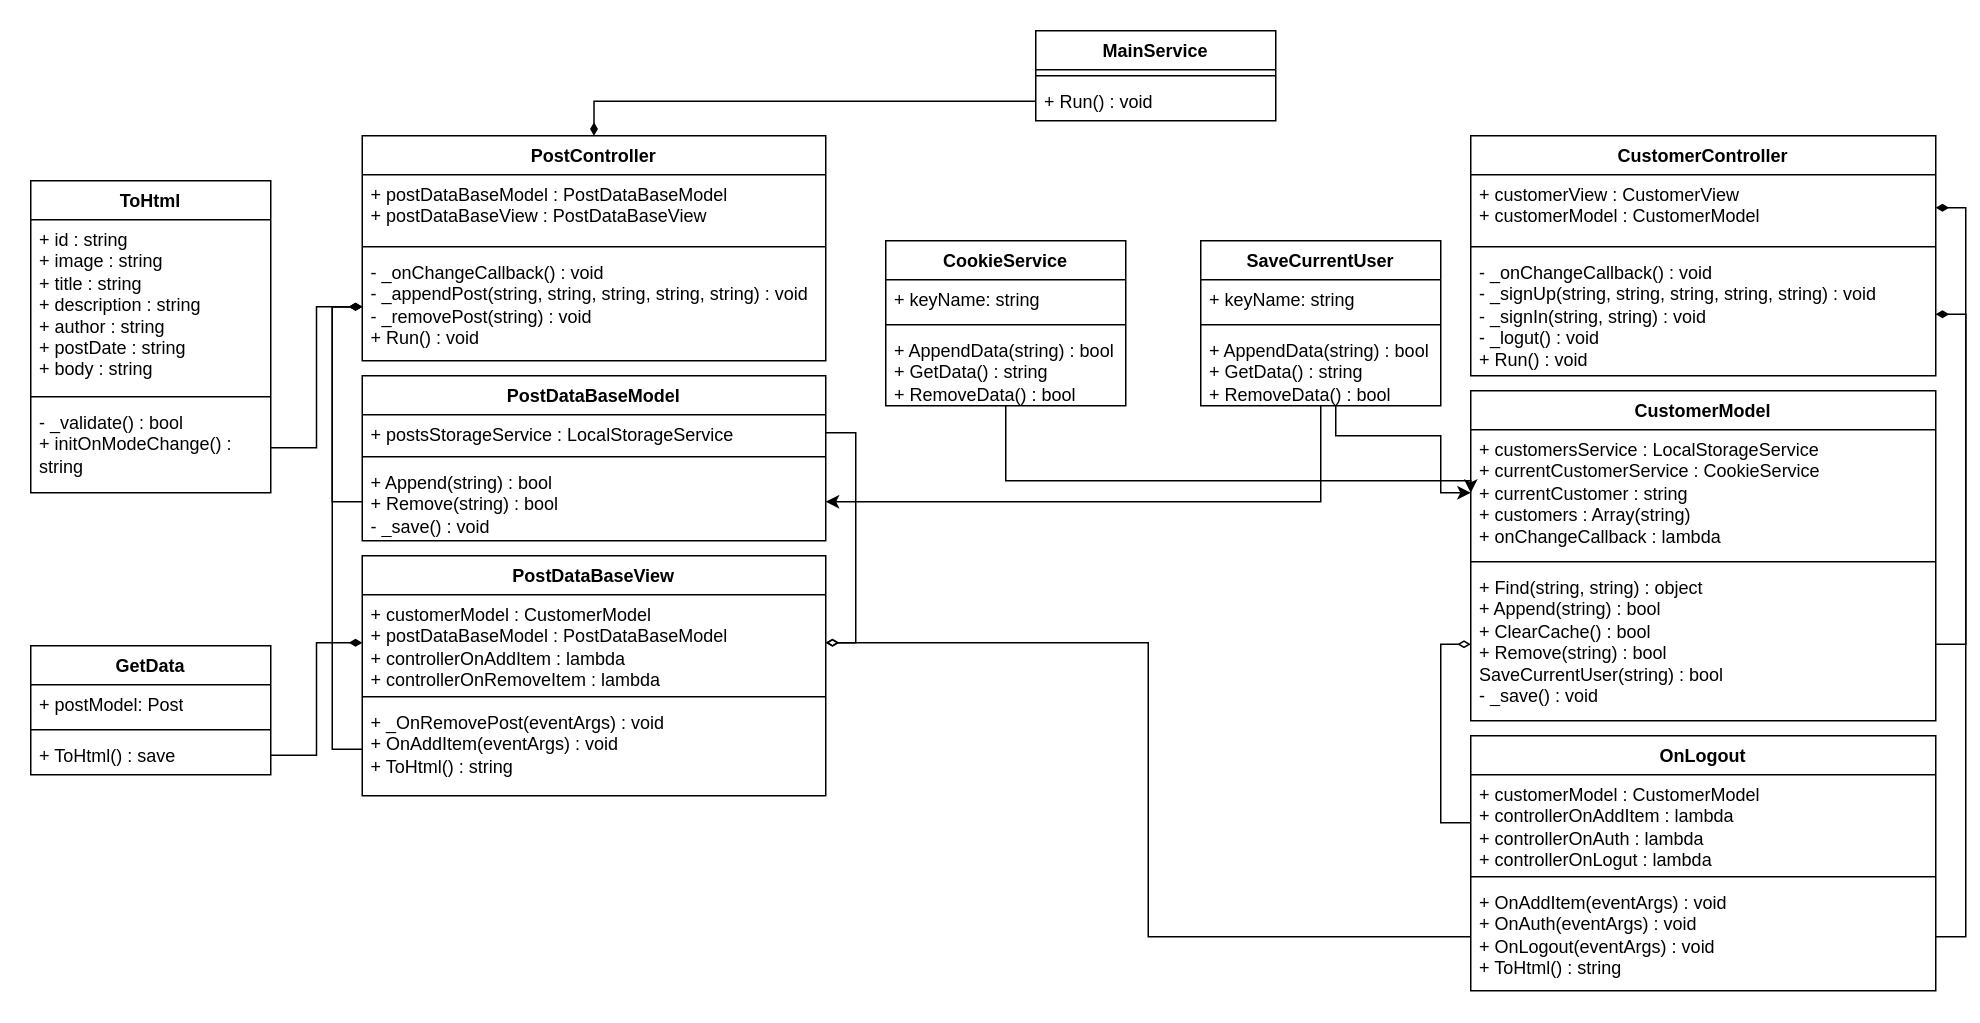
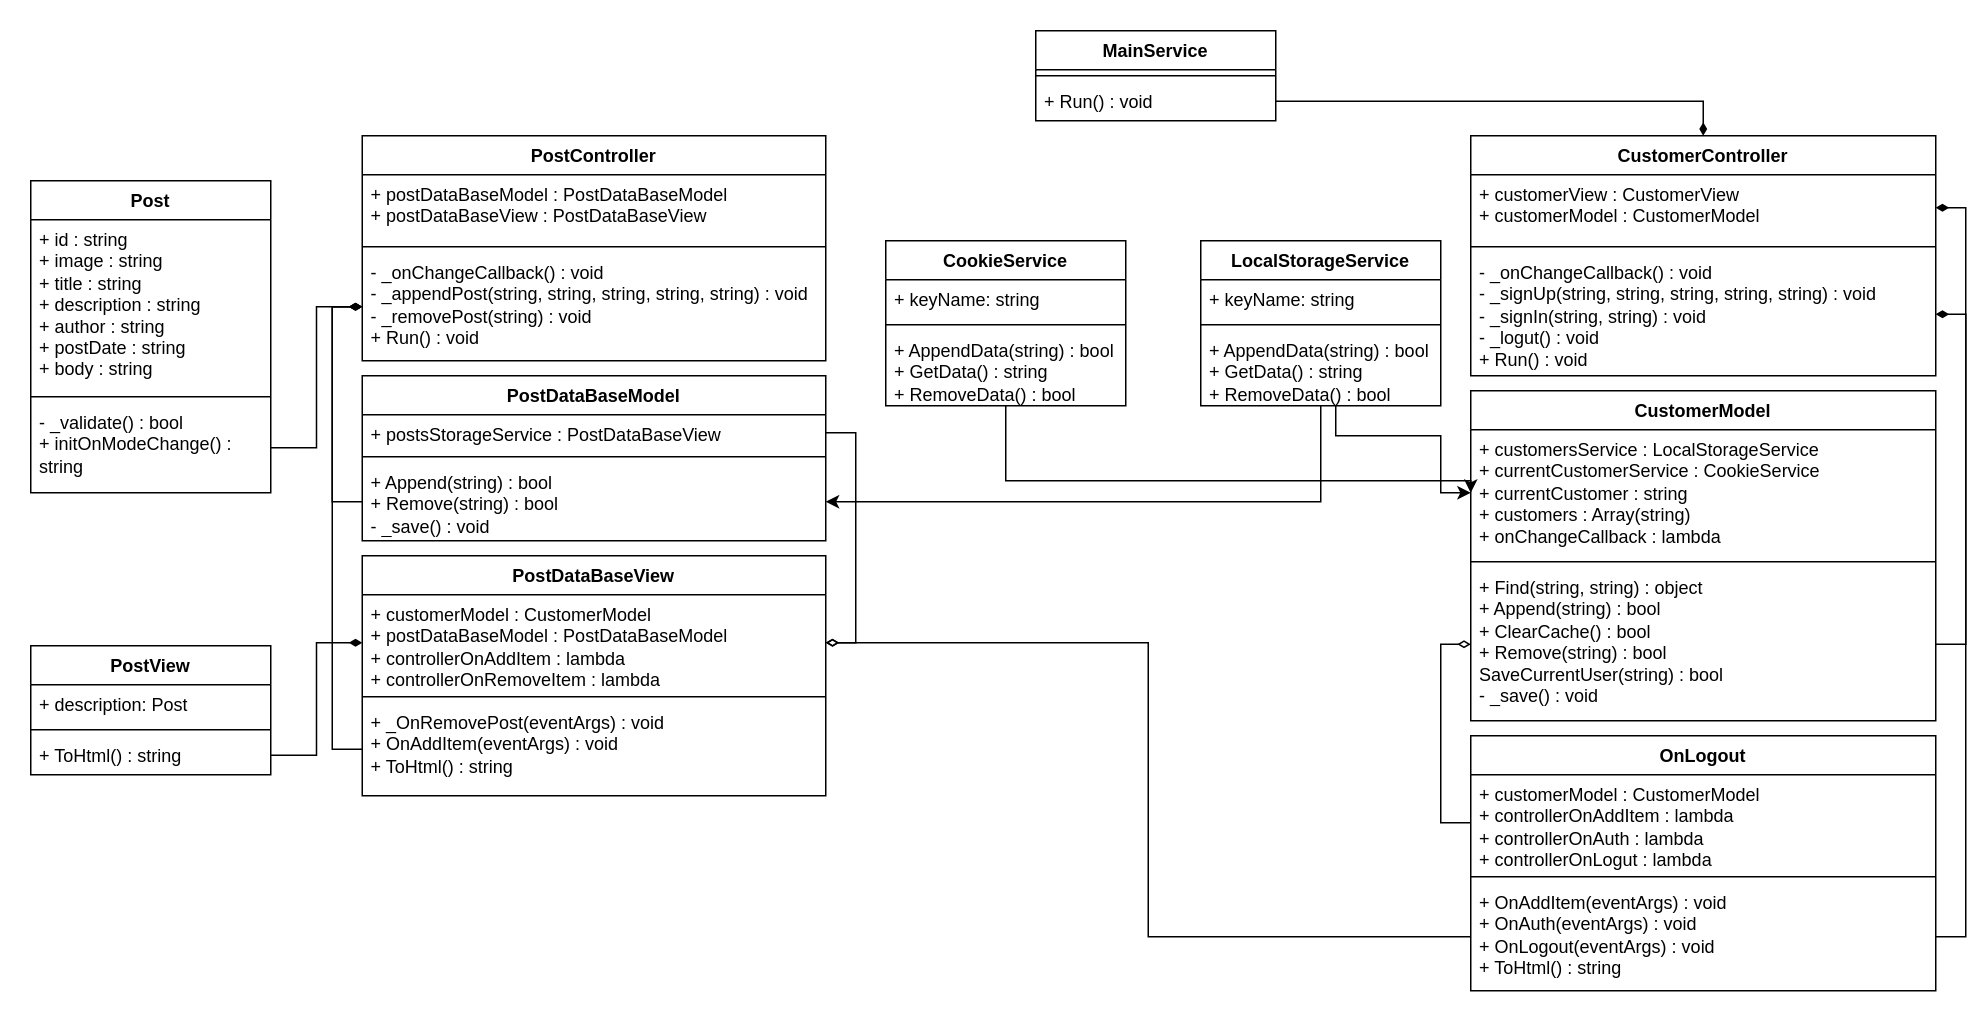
edge "+ Run() : void" -> "PostController": removed
edge "+ Run() : void" -> "CustomerController": added
node "ToHtml": label "ToHtml" -> "Post"
node "SaveCurrentUser": label "SaveCurrentUser" -> "LocalStorageService"
node "+ postsStorageService : LocalStorageService": label "+ postsStorageService : LocalStorageService" -> "+ postsStorageService : PostDataBaseView"
node "GetData": label "GetData" -> "PostView"
node "+ postModel: Post": label "+ postModel: Post" -> "+ description: Post"
node "+ ToHtml() : save": label "+ ToHtml() : save" -> "+ ToHtml() : string"
